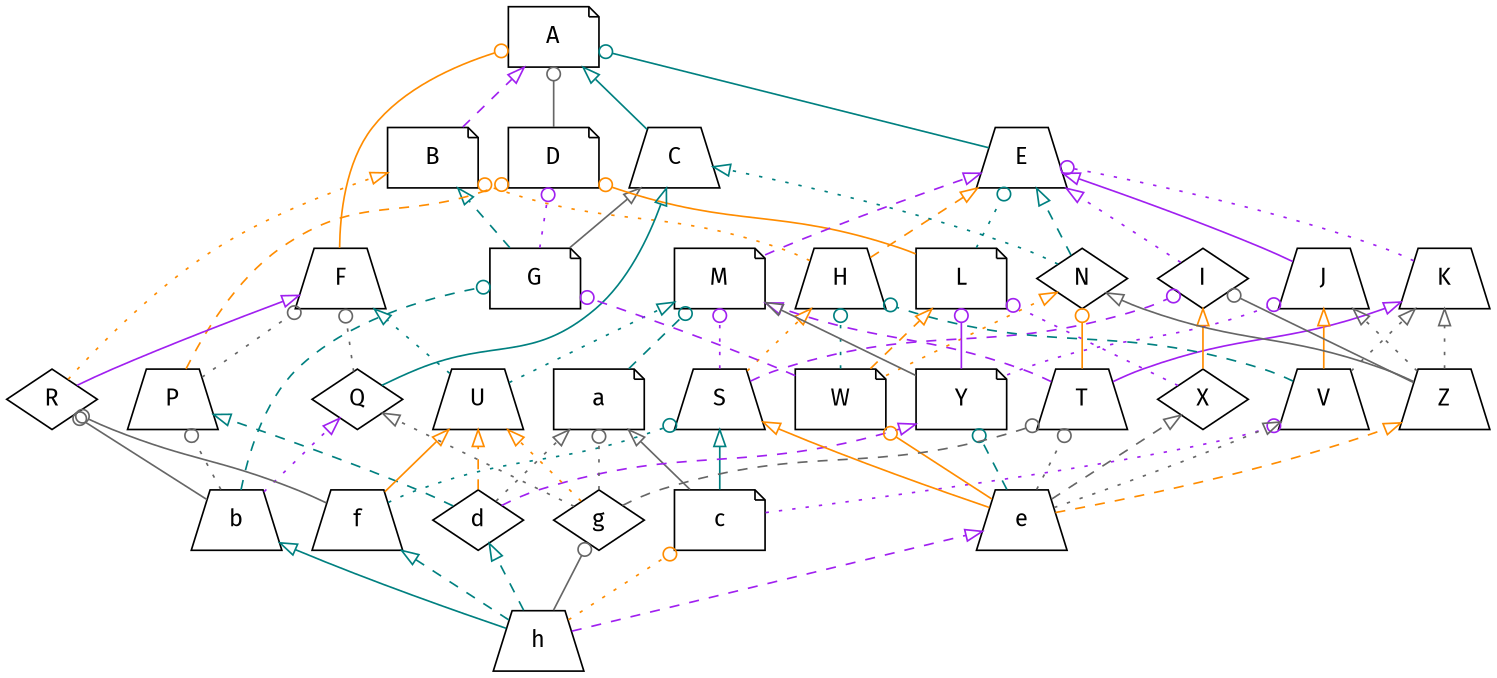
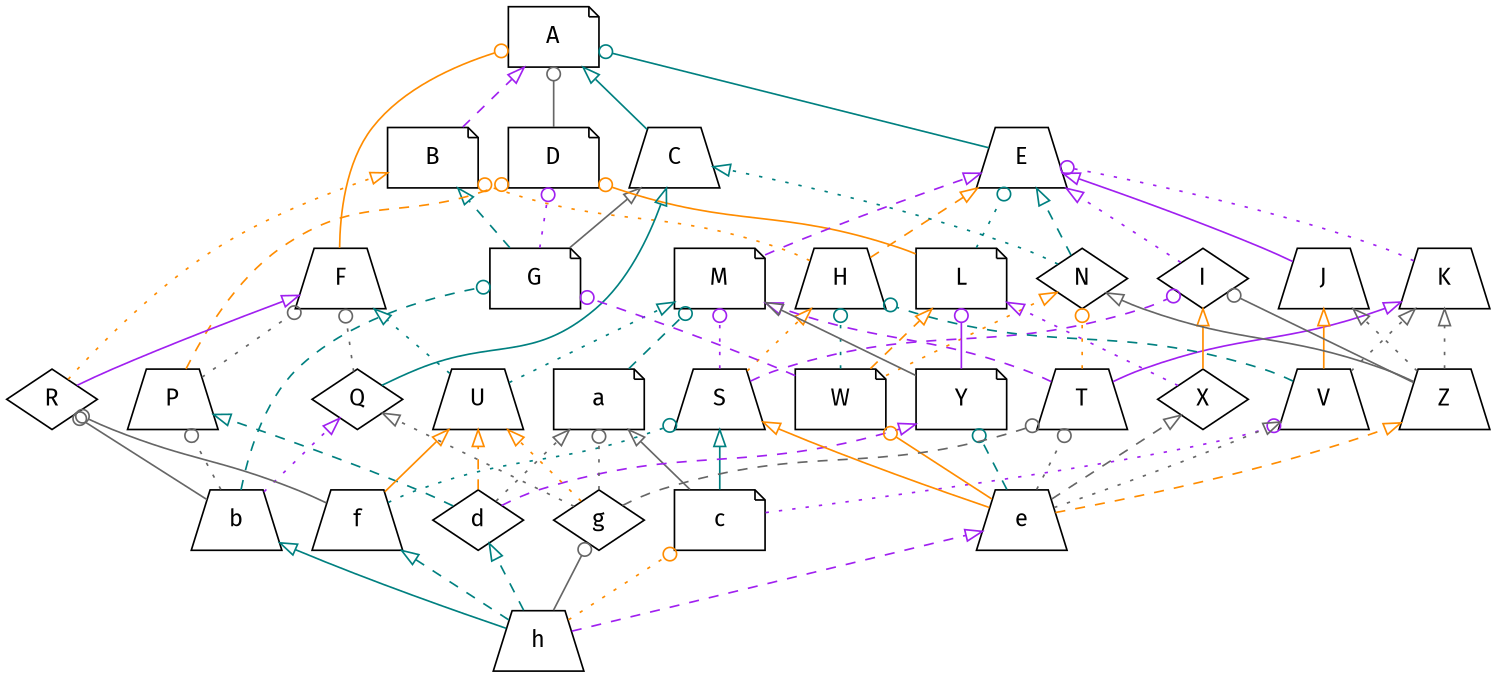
edge "Y" -> "J": removed
edge "T" -> "N": style solid -> dotted
edge "X" -> "L": arrowhead odot -> onormal
